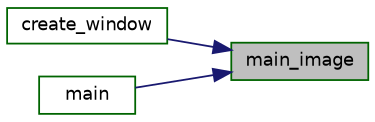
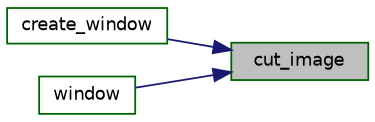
node "main_image": label "main_image" -> "cut_image"
node "main": label "main" -> "window"
